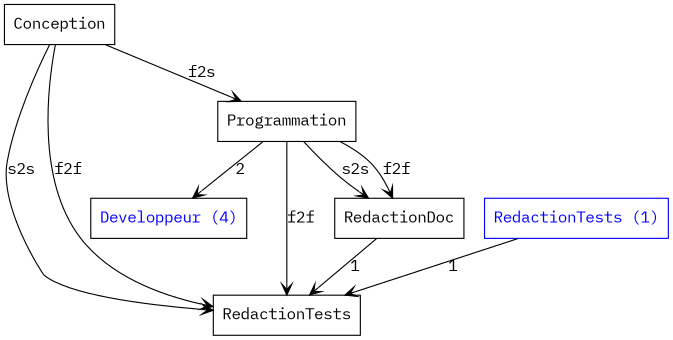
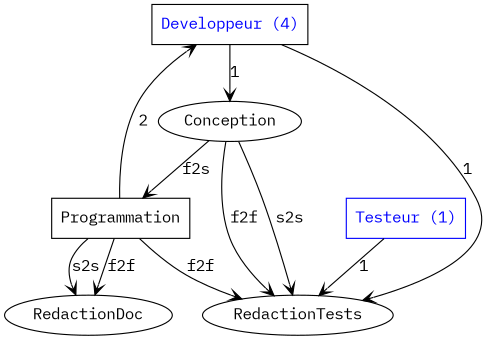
node "Conception": shape box -> ellipse
edge "Developpeur (4)" -> "Conception": added, label "1"
node "RedactionDoc": shape box -> ellipse
node "RedactionTests (1)": label "RedactionTests (1)" -> "Testeur (1)"
edge "RedactionDoc" -> "RedactionTests": now "Developpeur (4)" -> "RedactionTests"
node "RedactionTests": shape box -> ellipse
